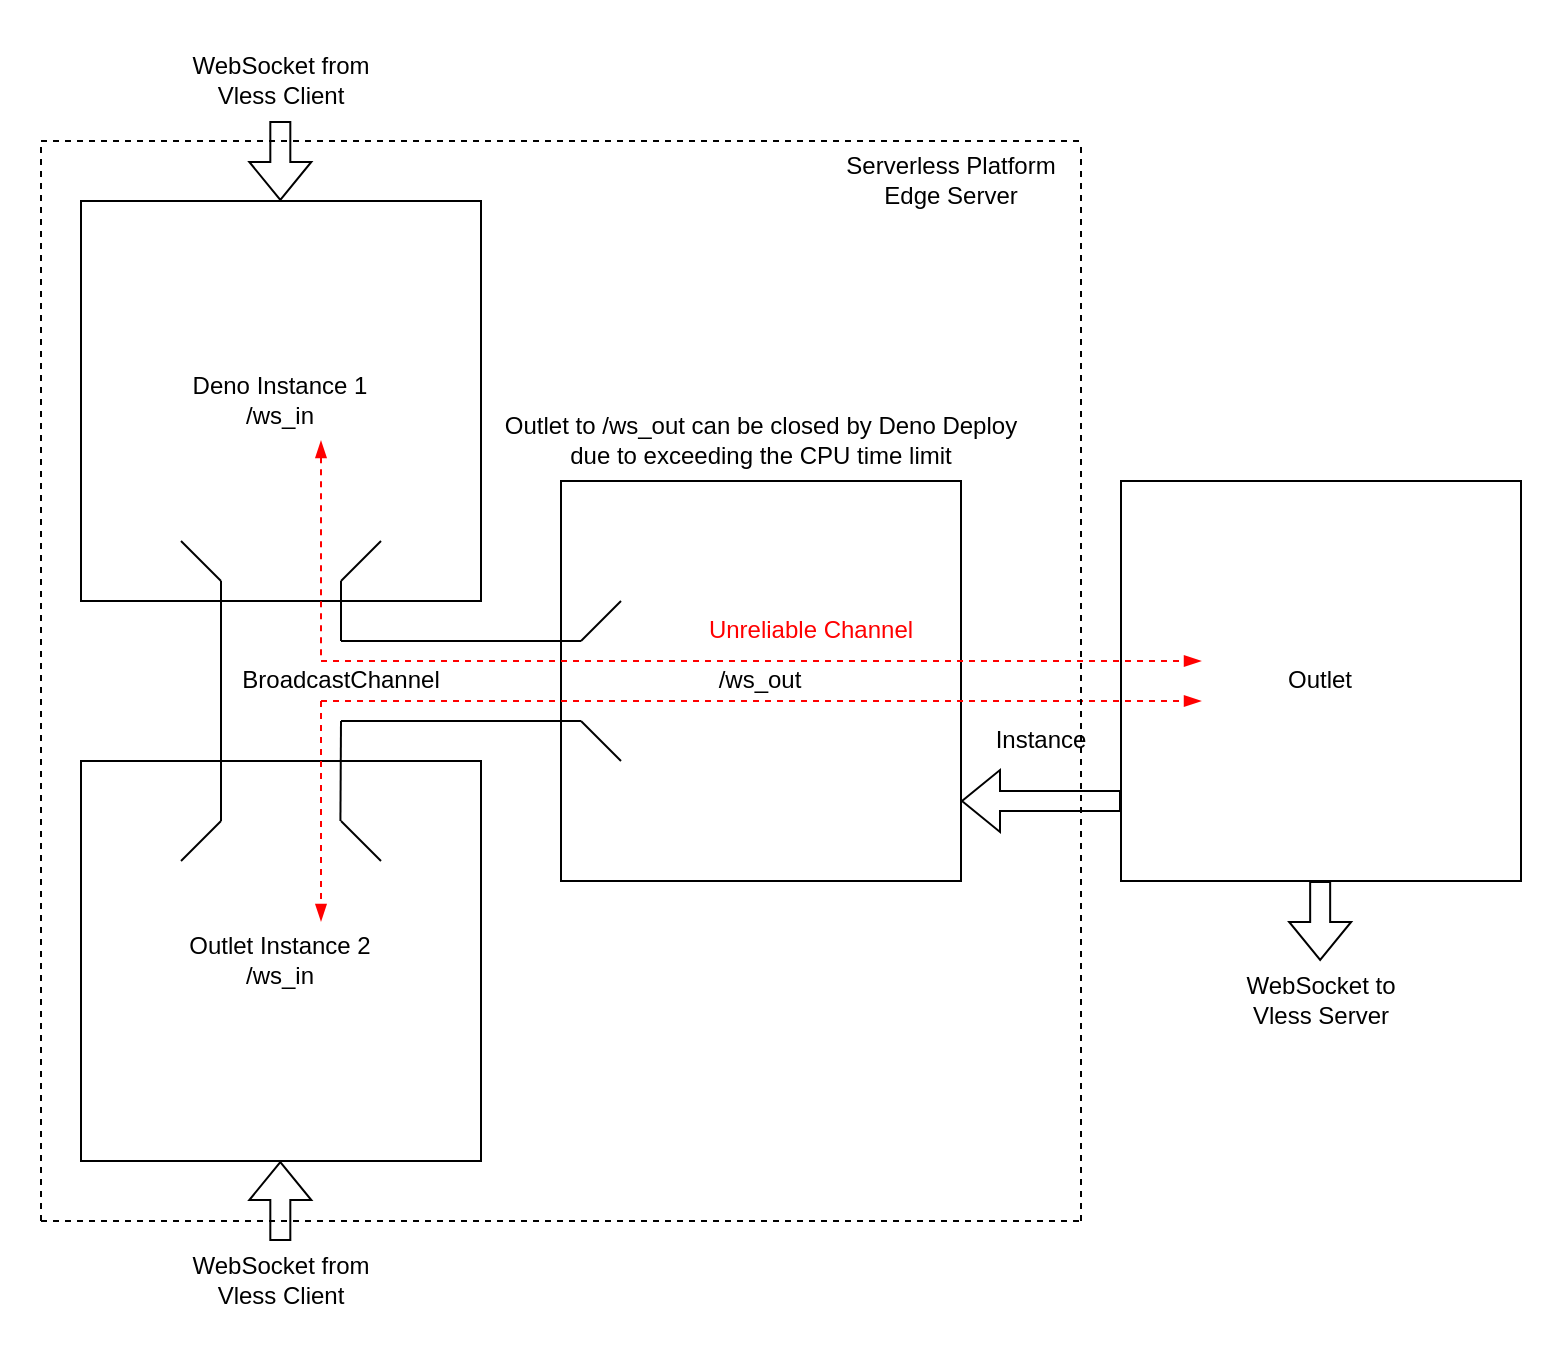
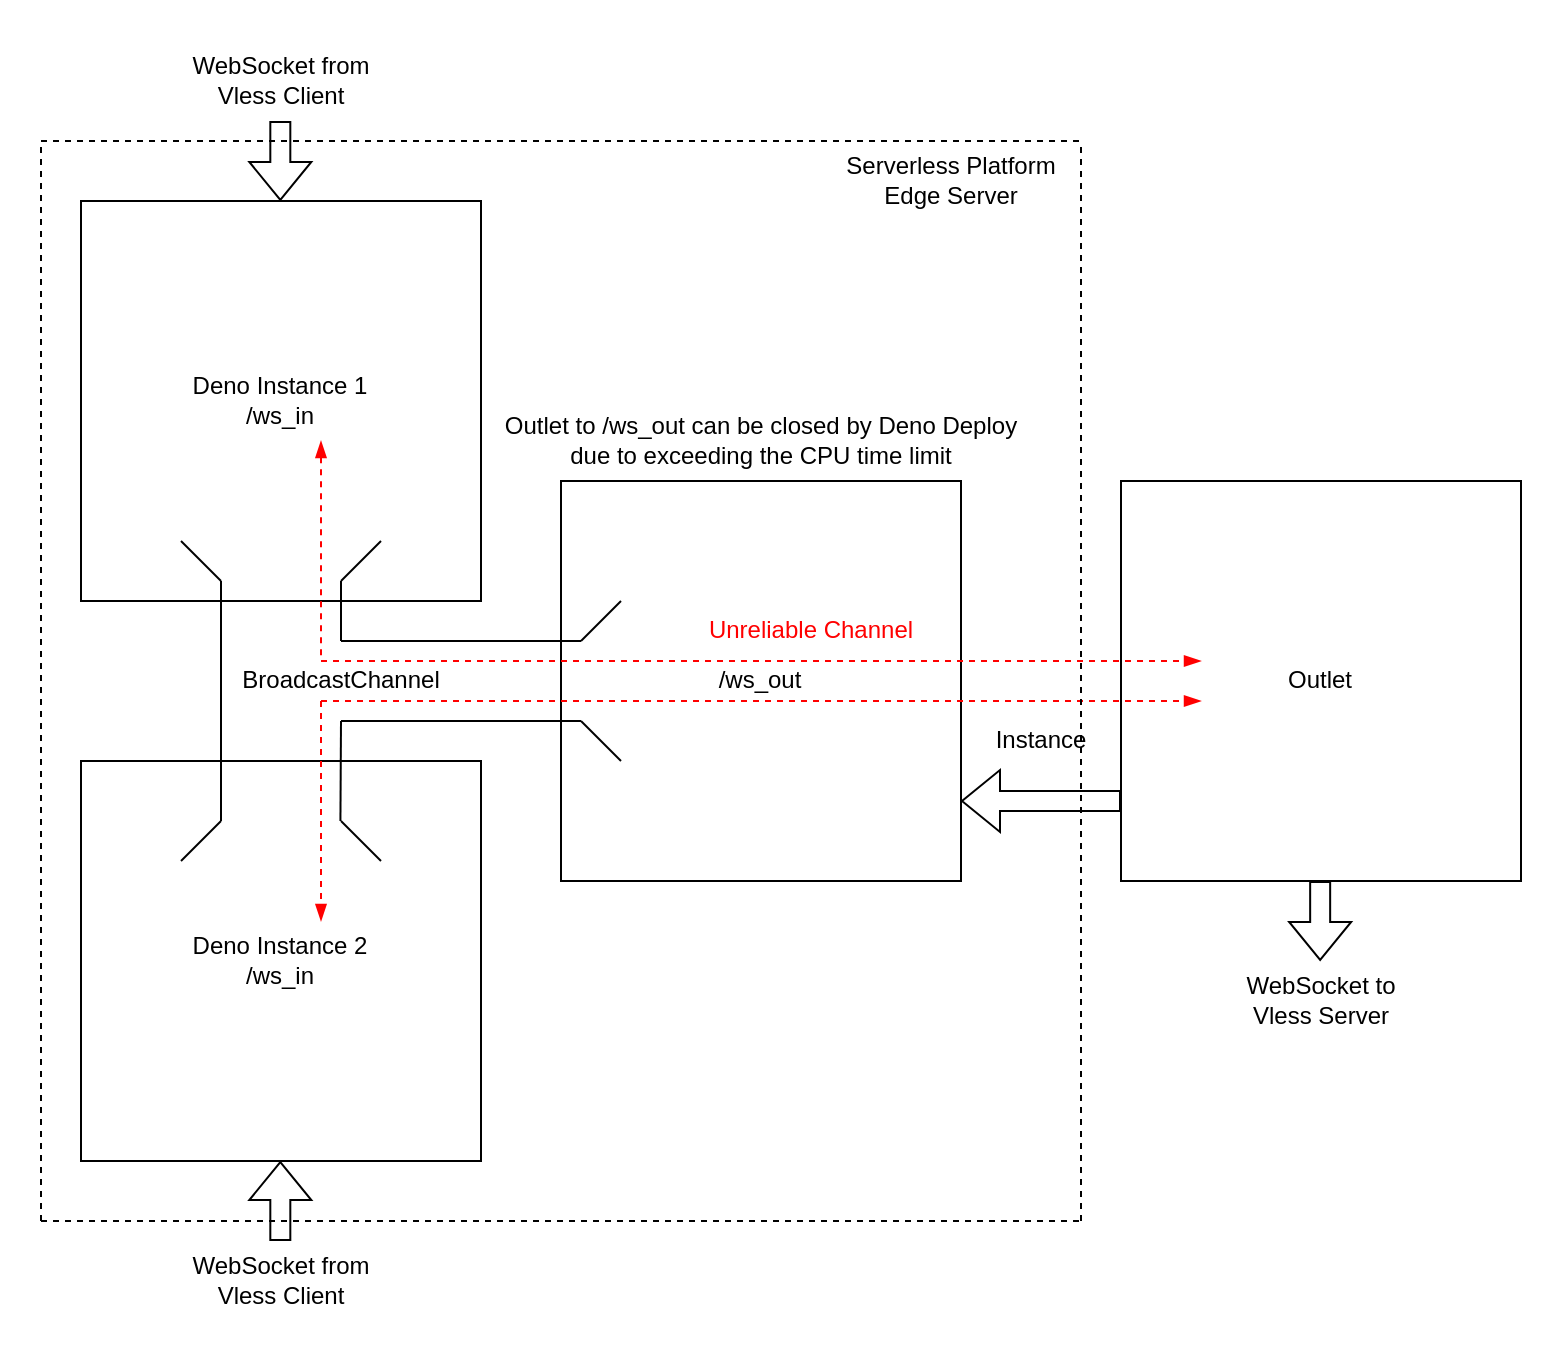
node "Outlet Instance 2 /ws_in": label "Outlet Instance 2 /ws_in" -> "Deno Instance 2 /ws_in"
